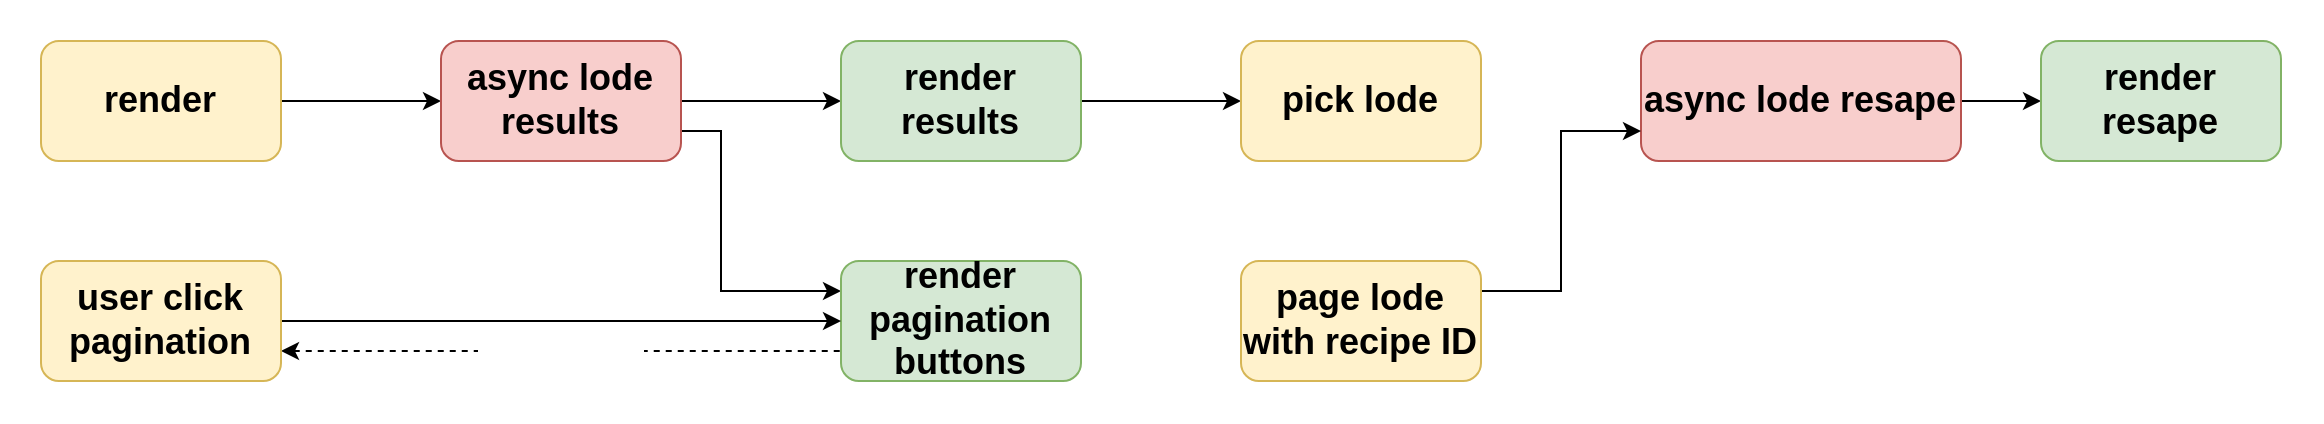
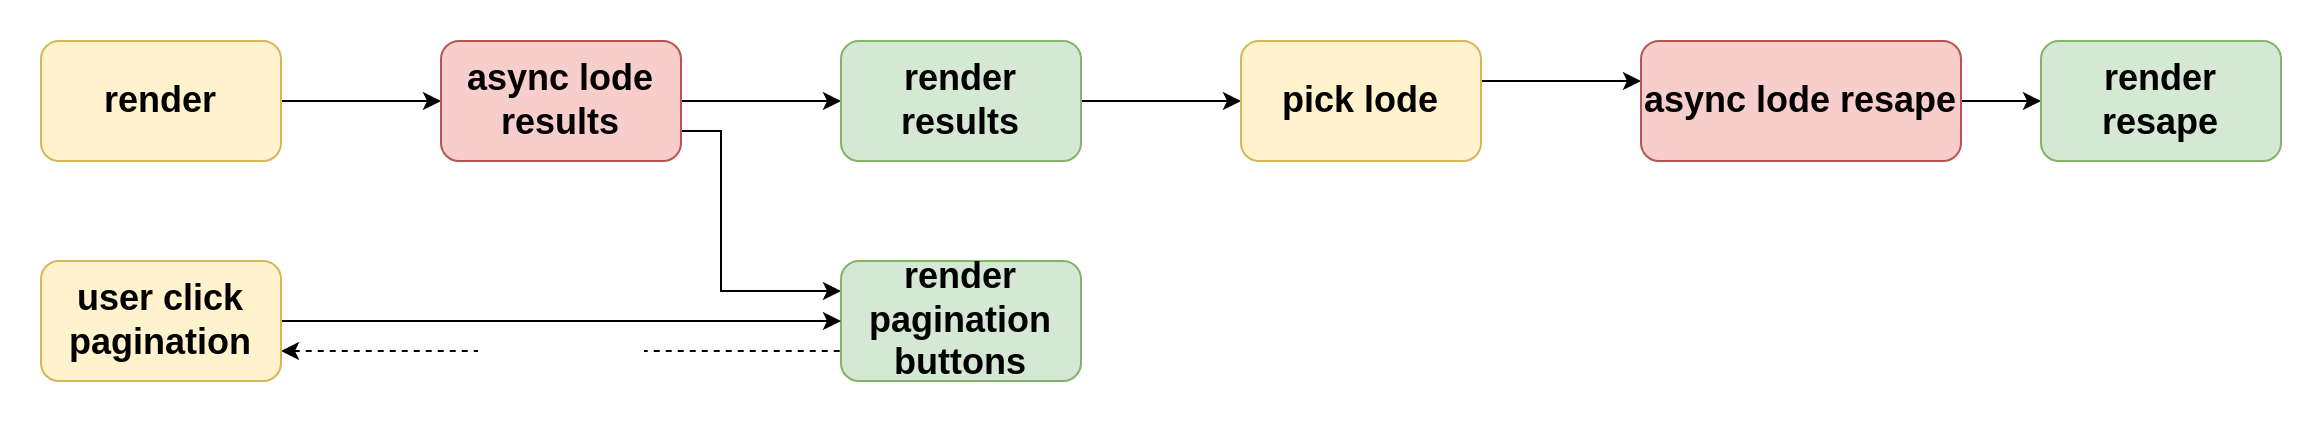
edge "pick lode" -> "async lode resape": added
edge "page lode with recipe ID" -> "async lode resape": removed
node "page lode with recipe ID": removed
